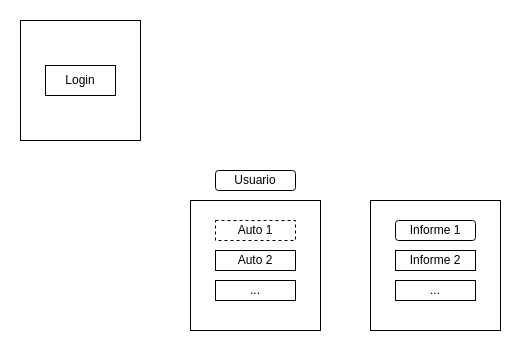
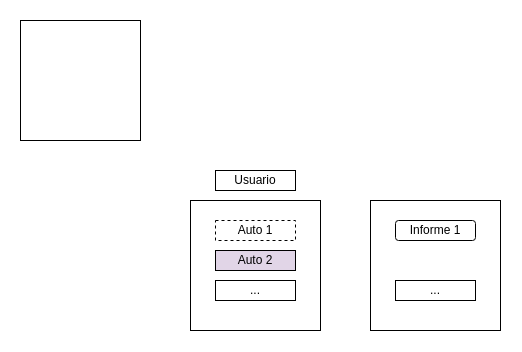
node "Login": removed
node "Usuario": shape rounded rectangle -> rectangle
node "Auto 2": fillcolor #ffffff -> #e1d5e7
node "Informe 2": removed
